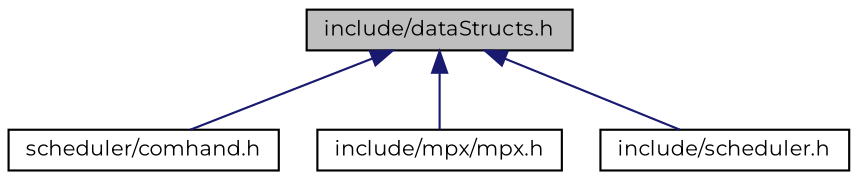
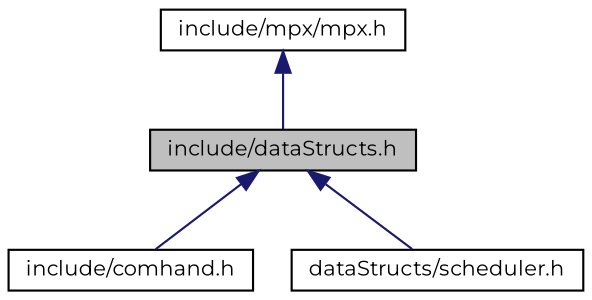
edge "include/mpx/mpx.h" -> "include/dataStructs.h": reversed
node "scheduler/comhand.h": label "scheduler/comhand.h" -> "include/comhand.h"
node "include/scheduler.h": label "include/scheduler.h" -> "dataStructs/scheduler.h"
